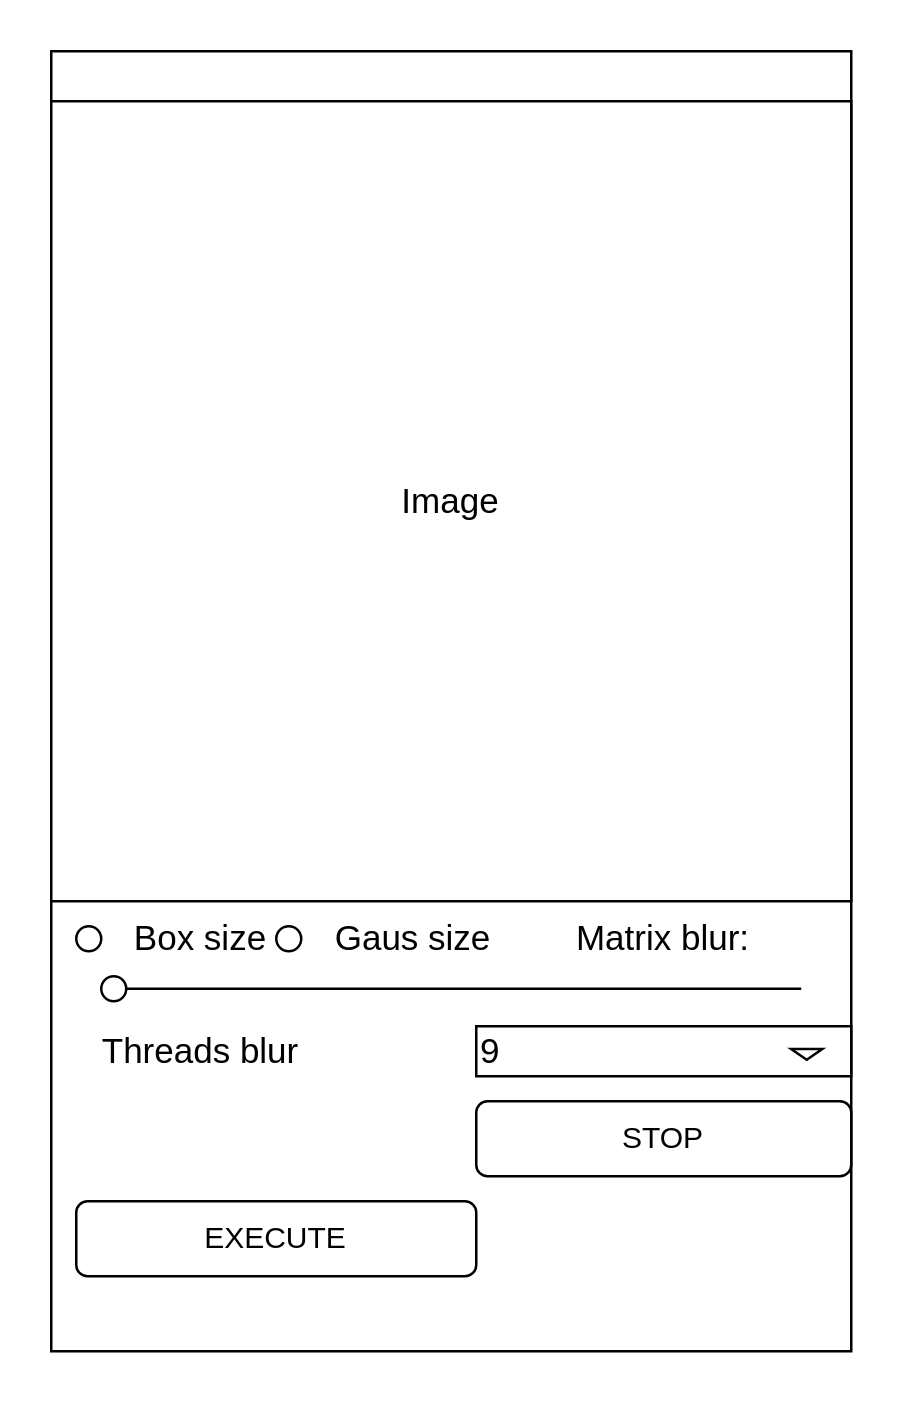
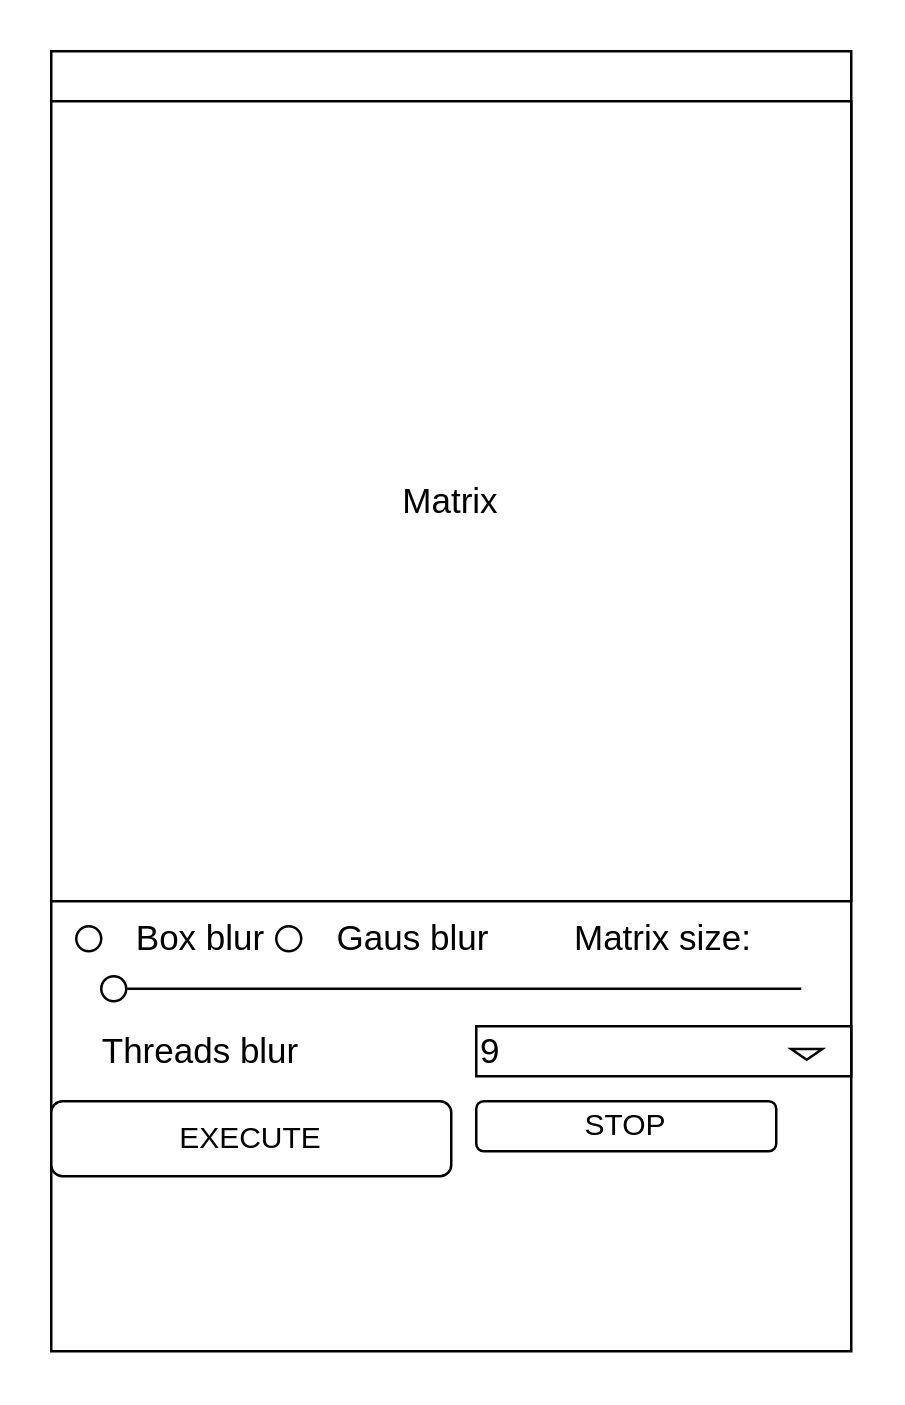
node "Image": label "Image" -> "Matrix"
node "Box size": label "Box size" -> "Box blur"
node "Gaus size": label "Gaus size" -> "Gaus blur"
node "Matrix blur:": label "Matrix blur:" -> "Matrix size:"
node "STOP": size 375x75 -> 300x50
node "EXECUTE": moved (276, 1239) -> (251, 1139)
